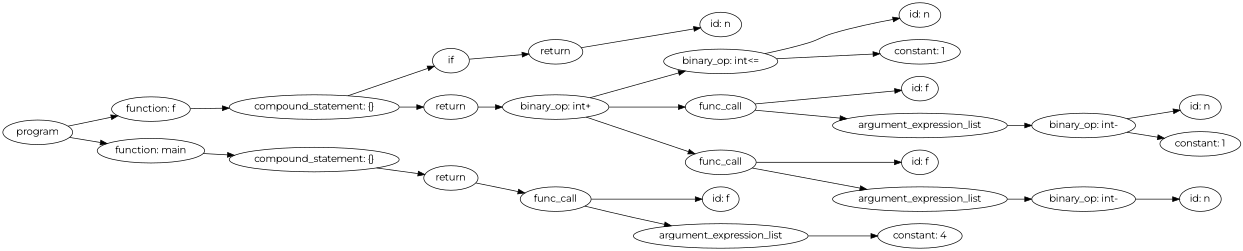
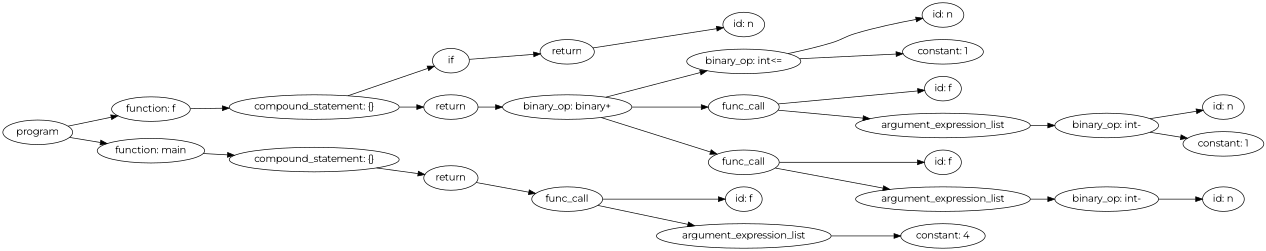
node "binary_op: int+": label "binary_op: int+" -> "binary_op: binary+"
